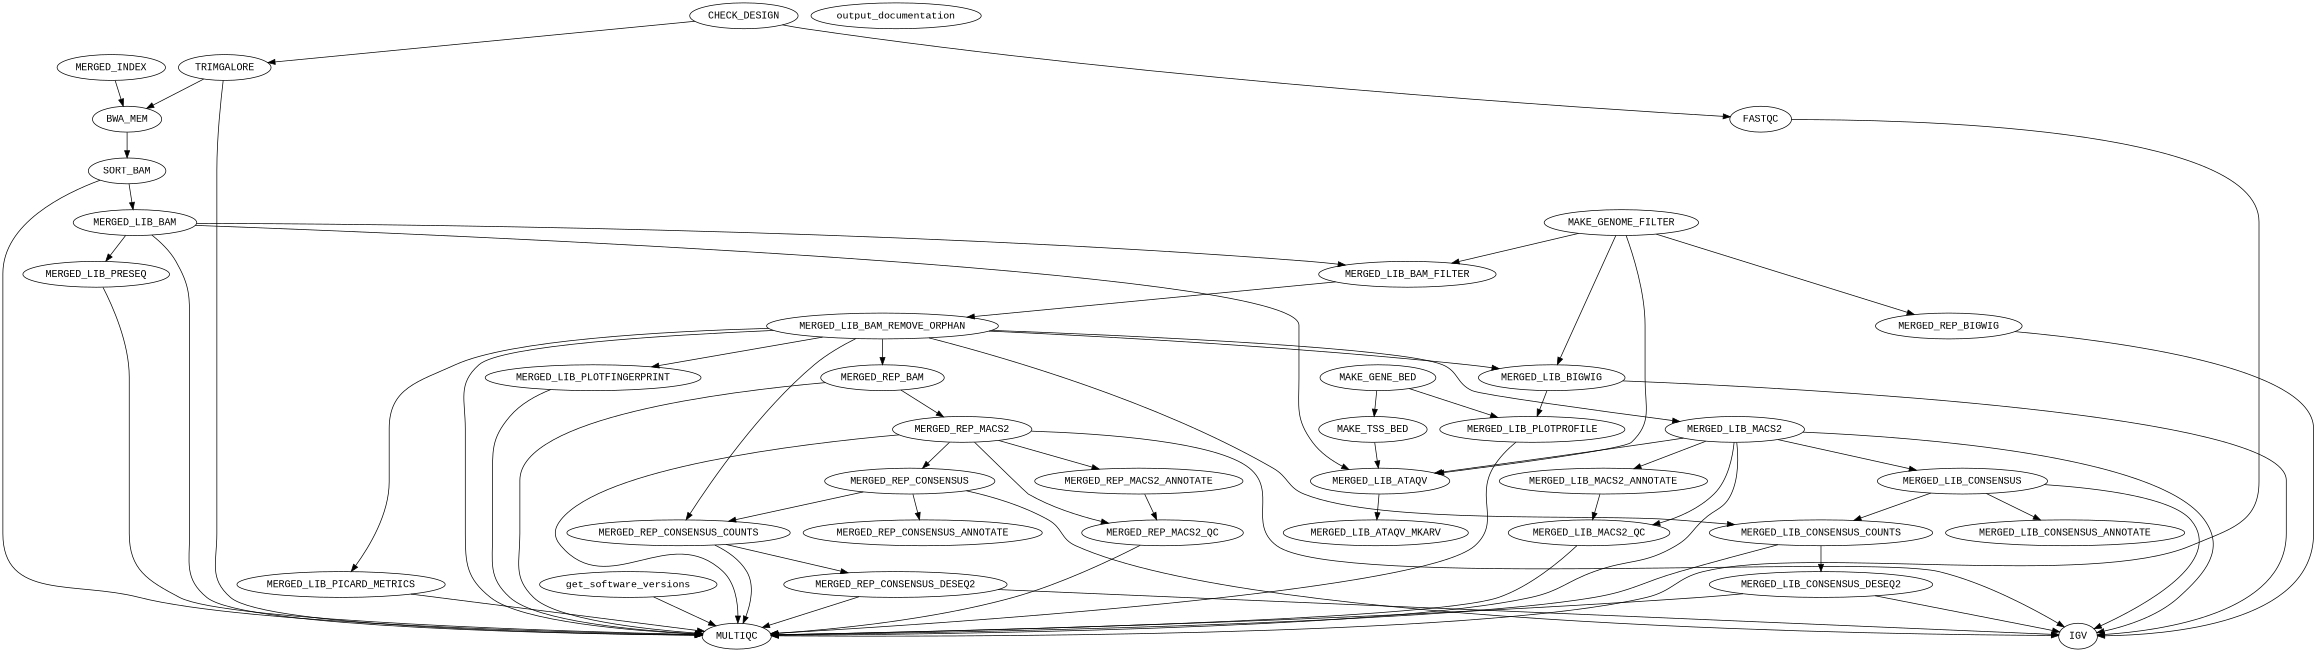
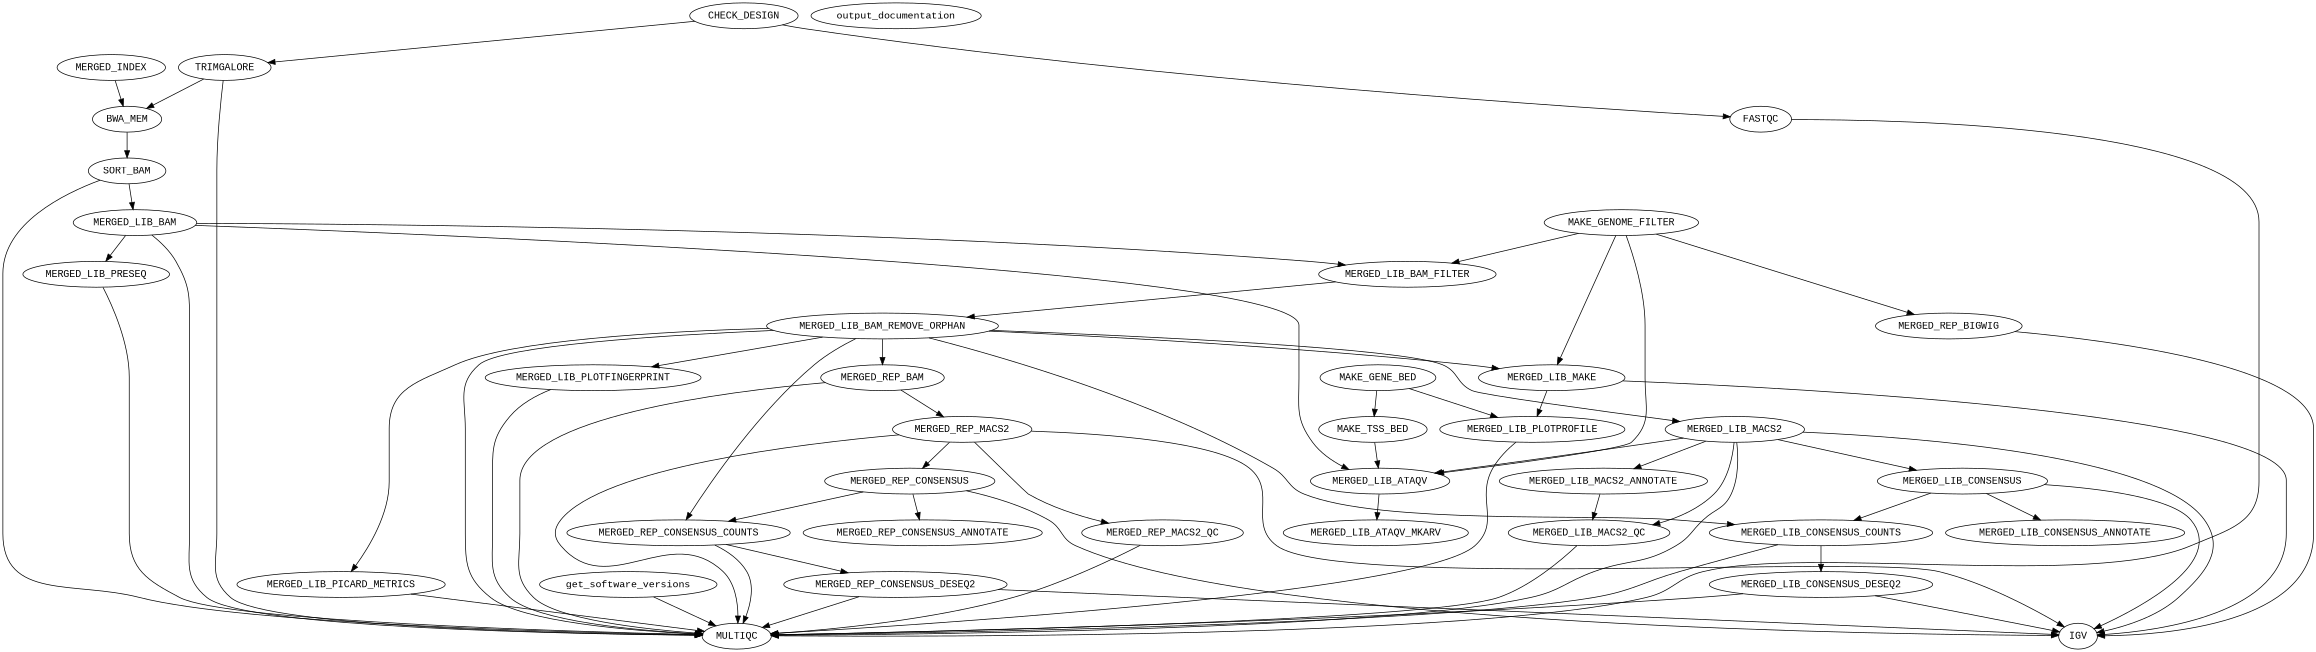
node "MERGED_LIB_BIGWIG": label "MERGED_LIB_BIGWIG" -> "MERGED_LIB_MAKE"
node "MERGED_REP_MACS2_ANNOTATE": removed
